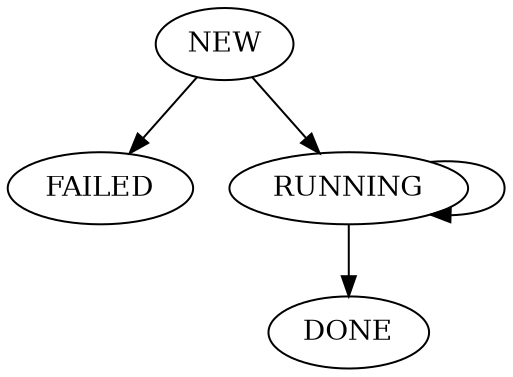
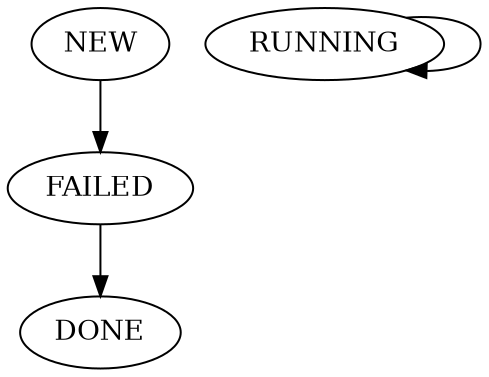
edge "NEW" -> "RUNNING": removed
edge "RUNNING" -> "DONE": now "FAILED" -> "DONE"
